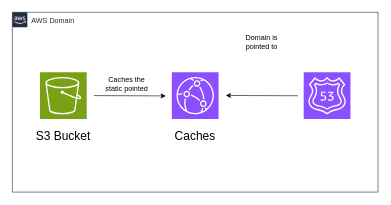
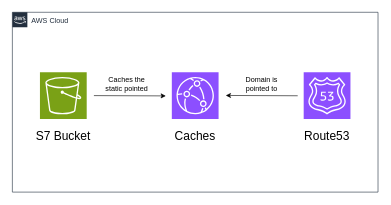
node "AWS Domain": label "AWS Domain" -> "AWS Cloud"
node "Domain is pointed to": moved (262, 42) -> (262, 84)
node "S3 Bucket": label "S3 Bucket" -> "S7 Bucket"
node "Route53": added
